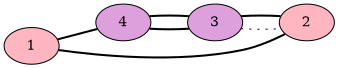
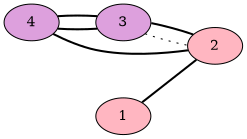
edge "4" -- "1": now "4" -- "2"
